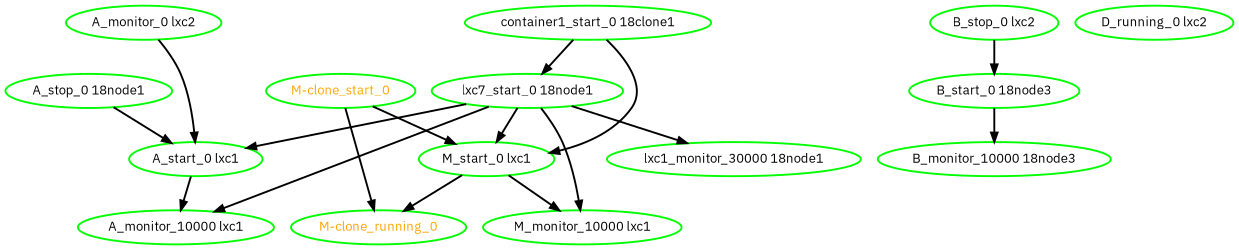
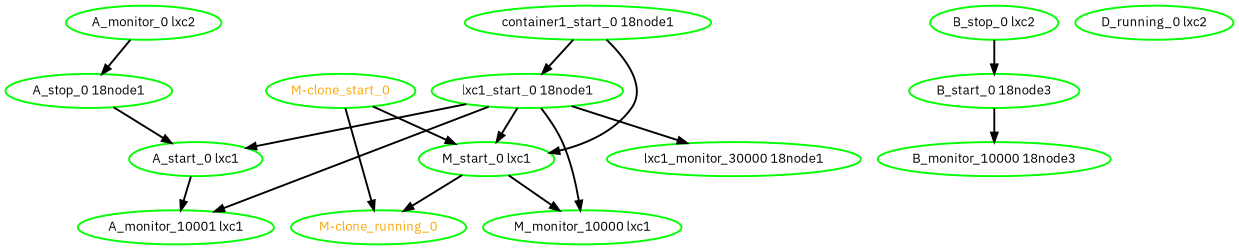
node "container1_start_0 18clone1": label "container1_start_0 18clone1" -> "container1_start_0 18node1"
edge "A_monitor_0 lxc2" -> "A_start_0 lxc1": now "A_monitor_0 lxc2" -> "A_stop_0 18node1"
node "lxc7_start_0 18node1": label "lxc7_start_0 18node1" -> "lxc1_start_0 18node1"
node "A_monitor_10000 lxc1": label "A_monitor_10000 lxc1" -> "A_monitor_10001 lxc1"
